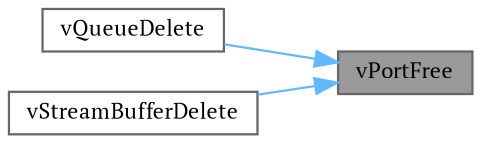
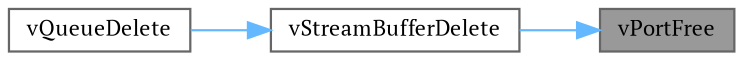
edge "vQueueDelete" -> "vPortFree": now "vQueueDelete" -> "vStreamBufferDelete"
